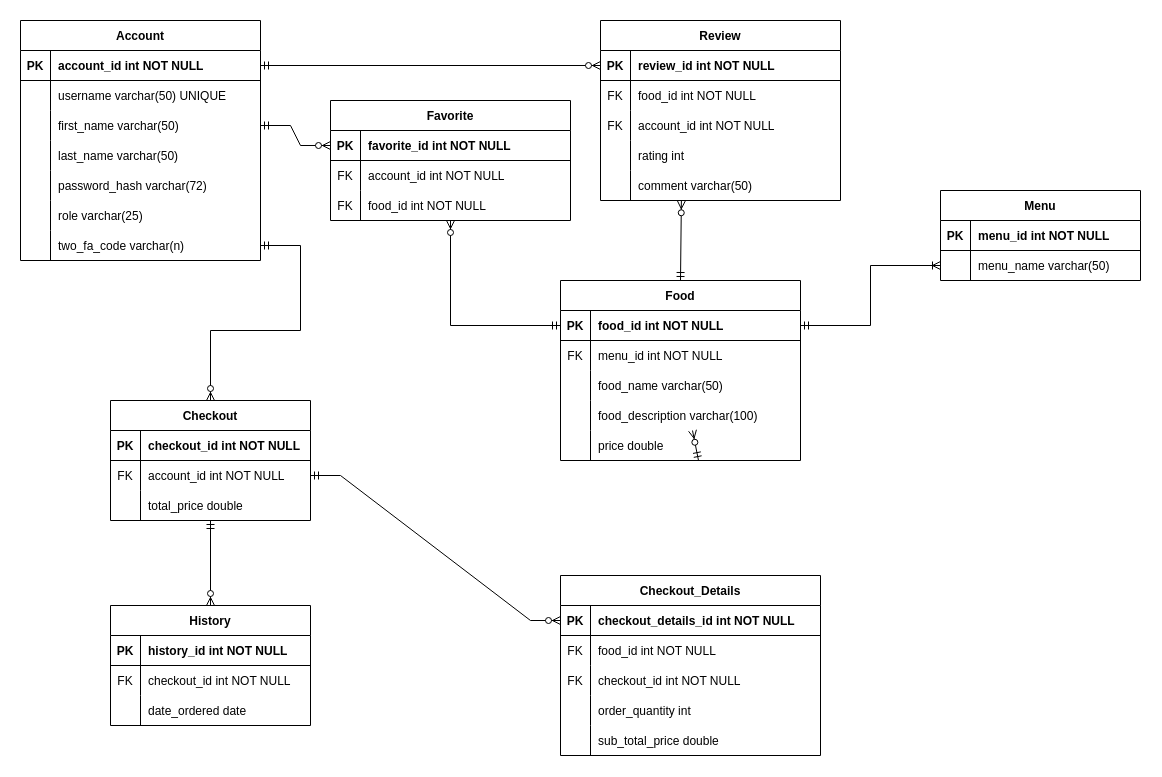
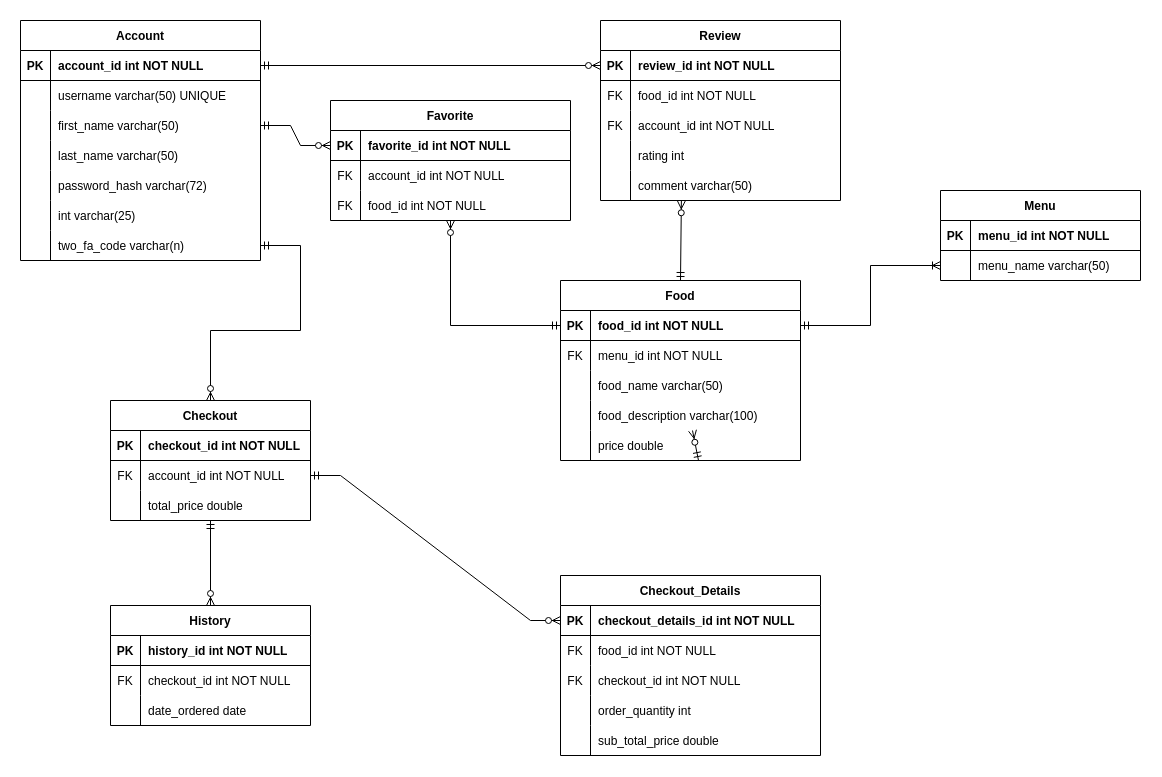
node "role varchar(25)": label "role varchar(25)" -> "int varchar(25)"
